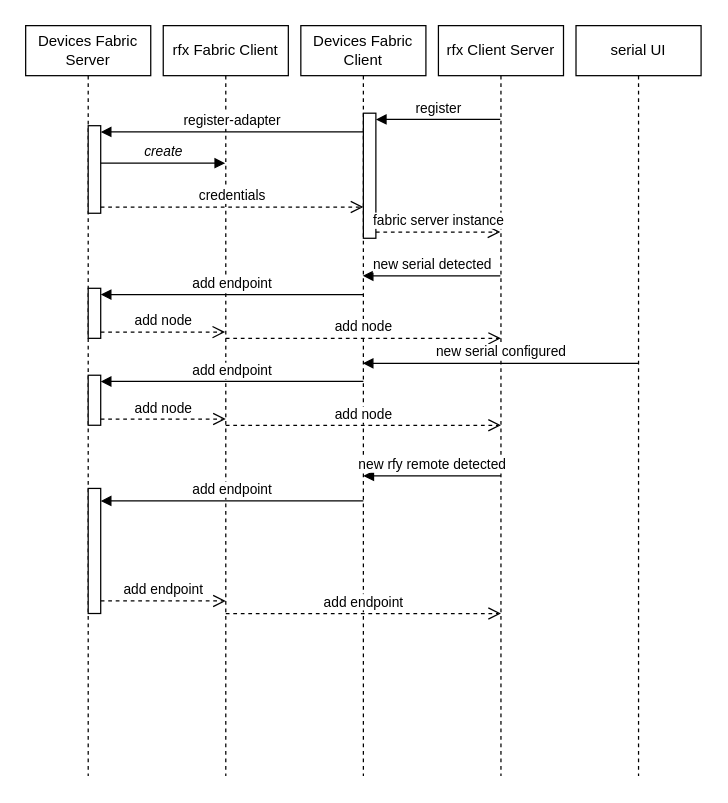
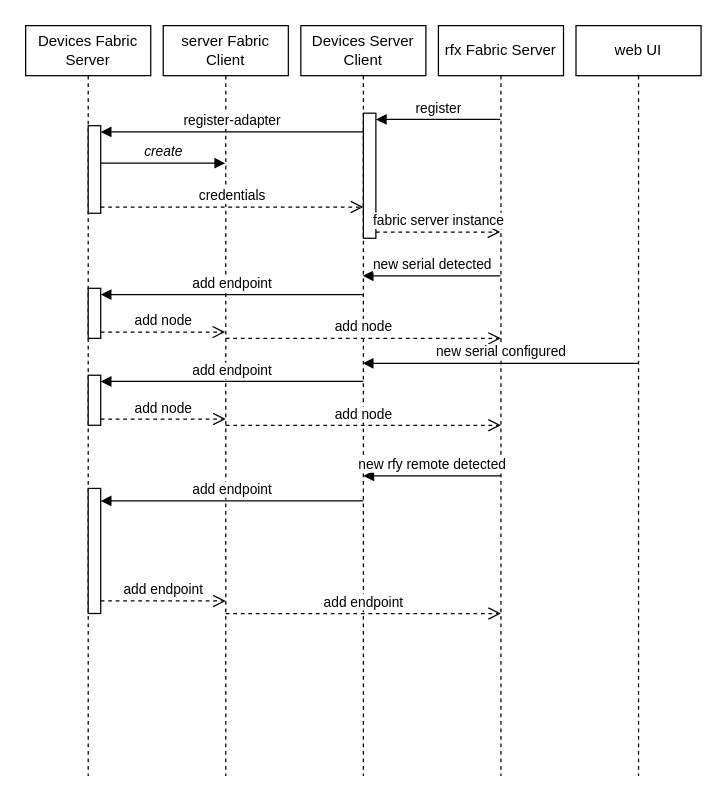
node "rfx Fabric Client": label "rfx Fabric Client" -> "server Fabric Client"
node "Devices Fabric Client": label "Devices Fabric Client" -> "Devices Server Client"
node "rfx Client Server": label "rfx Client Server" -> "rfx Fabric Server"
node "serial UI": label "serial UI" -> "web UI"
